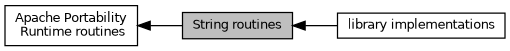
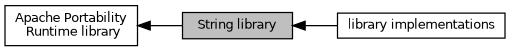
node "Apache Portability Runtime routines": label "Apache Portability Runtime routines" -> "Apache Portability Runtime library"
node "String routines": label "String routines" -> "String library"
